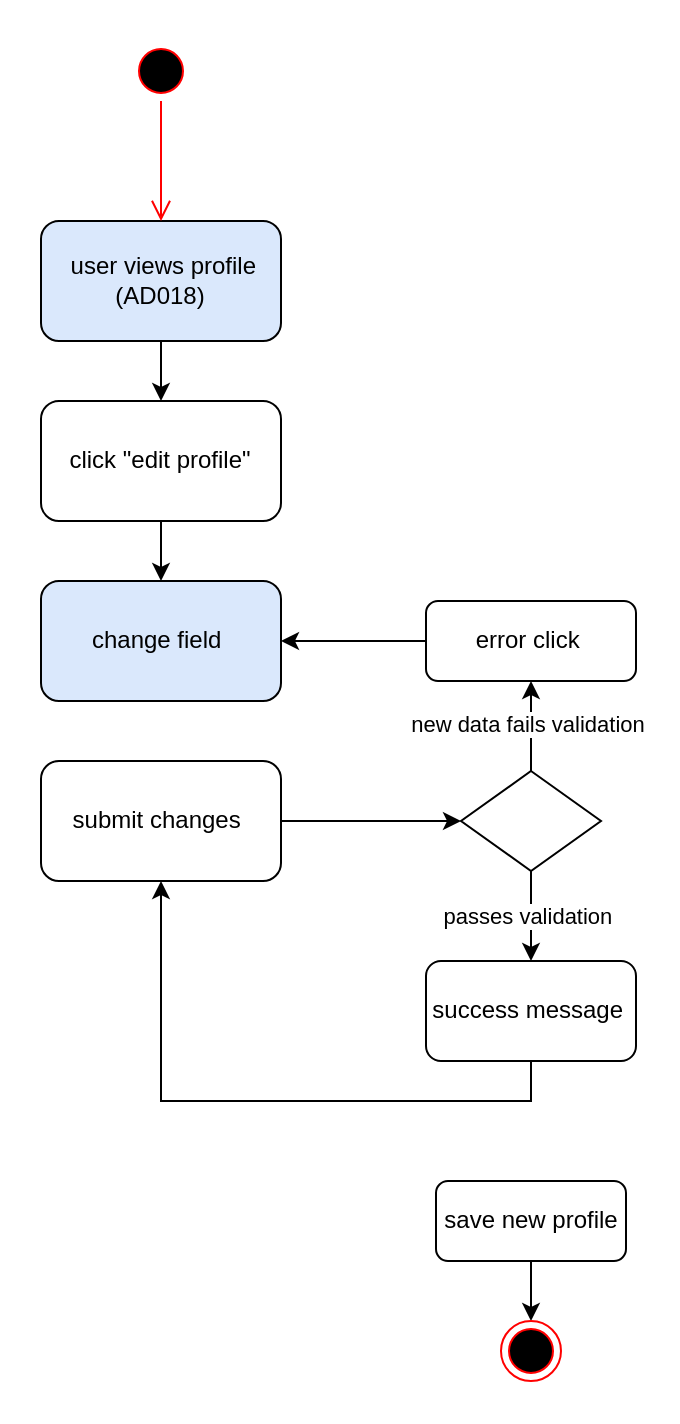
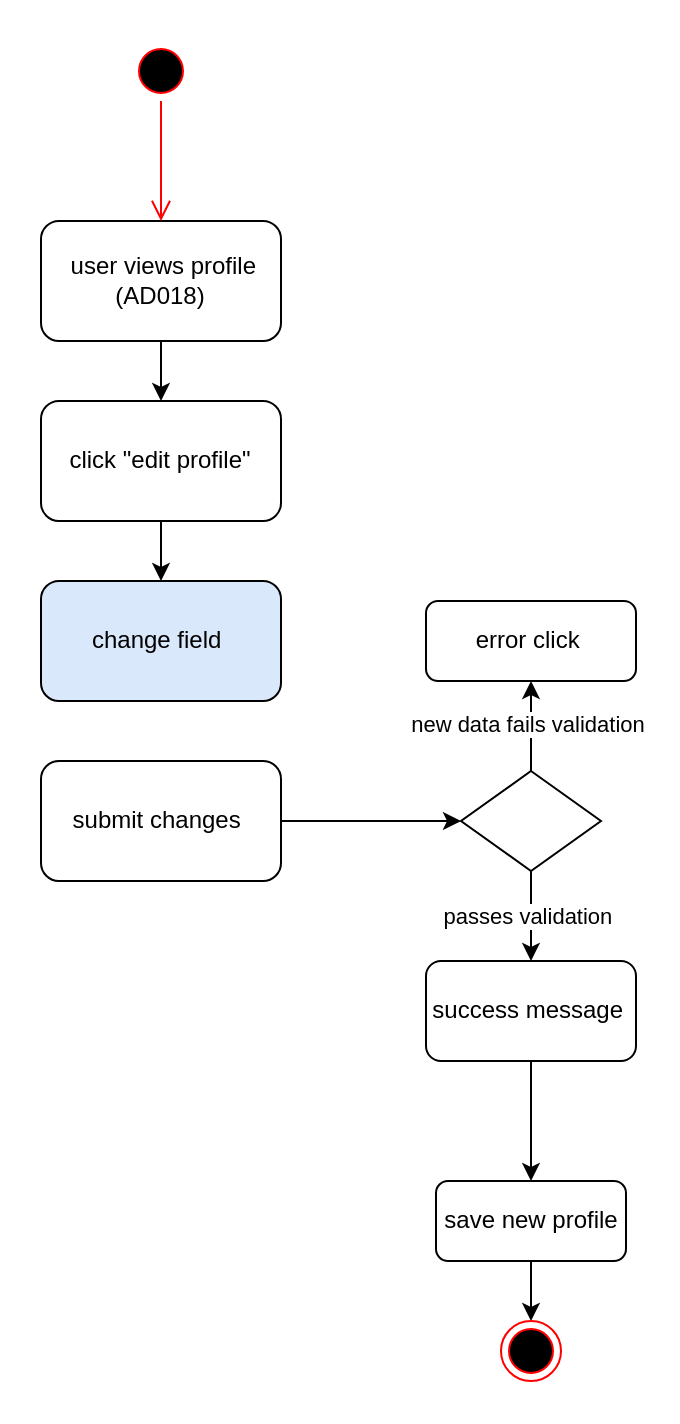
node "user views profile (AD018)": fillcolor #dae8fc -> #ffffff
edge "error click" -> "change field": removed
edge "success message" -> "submit changes": now "success message" -> "save new profile"
